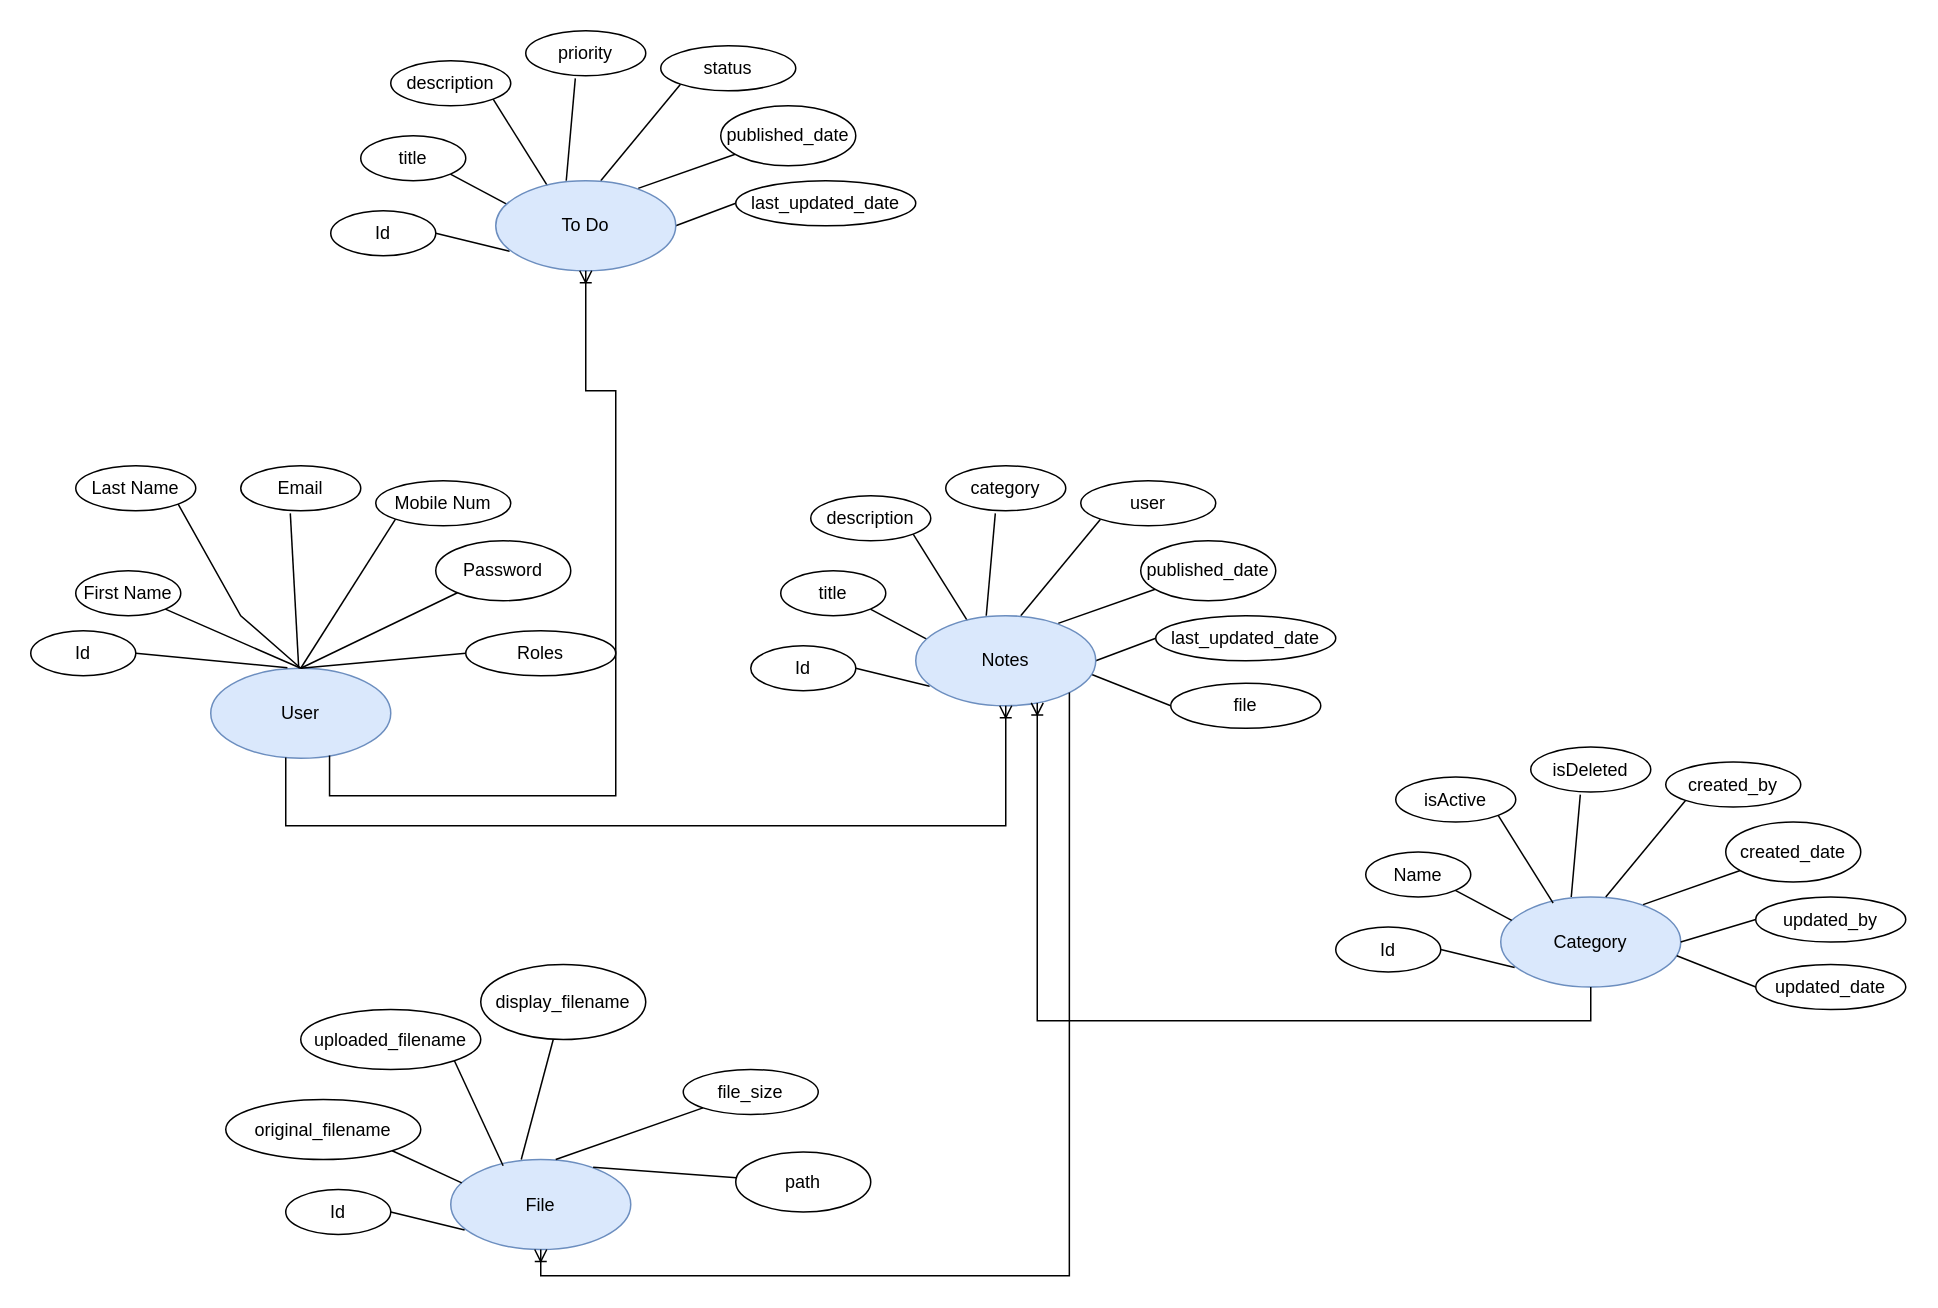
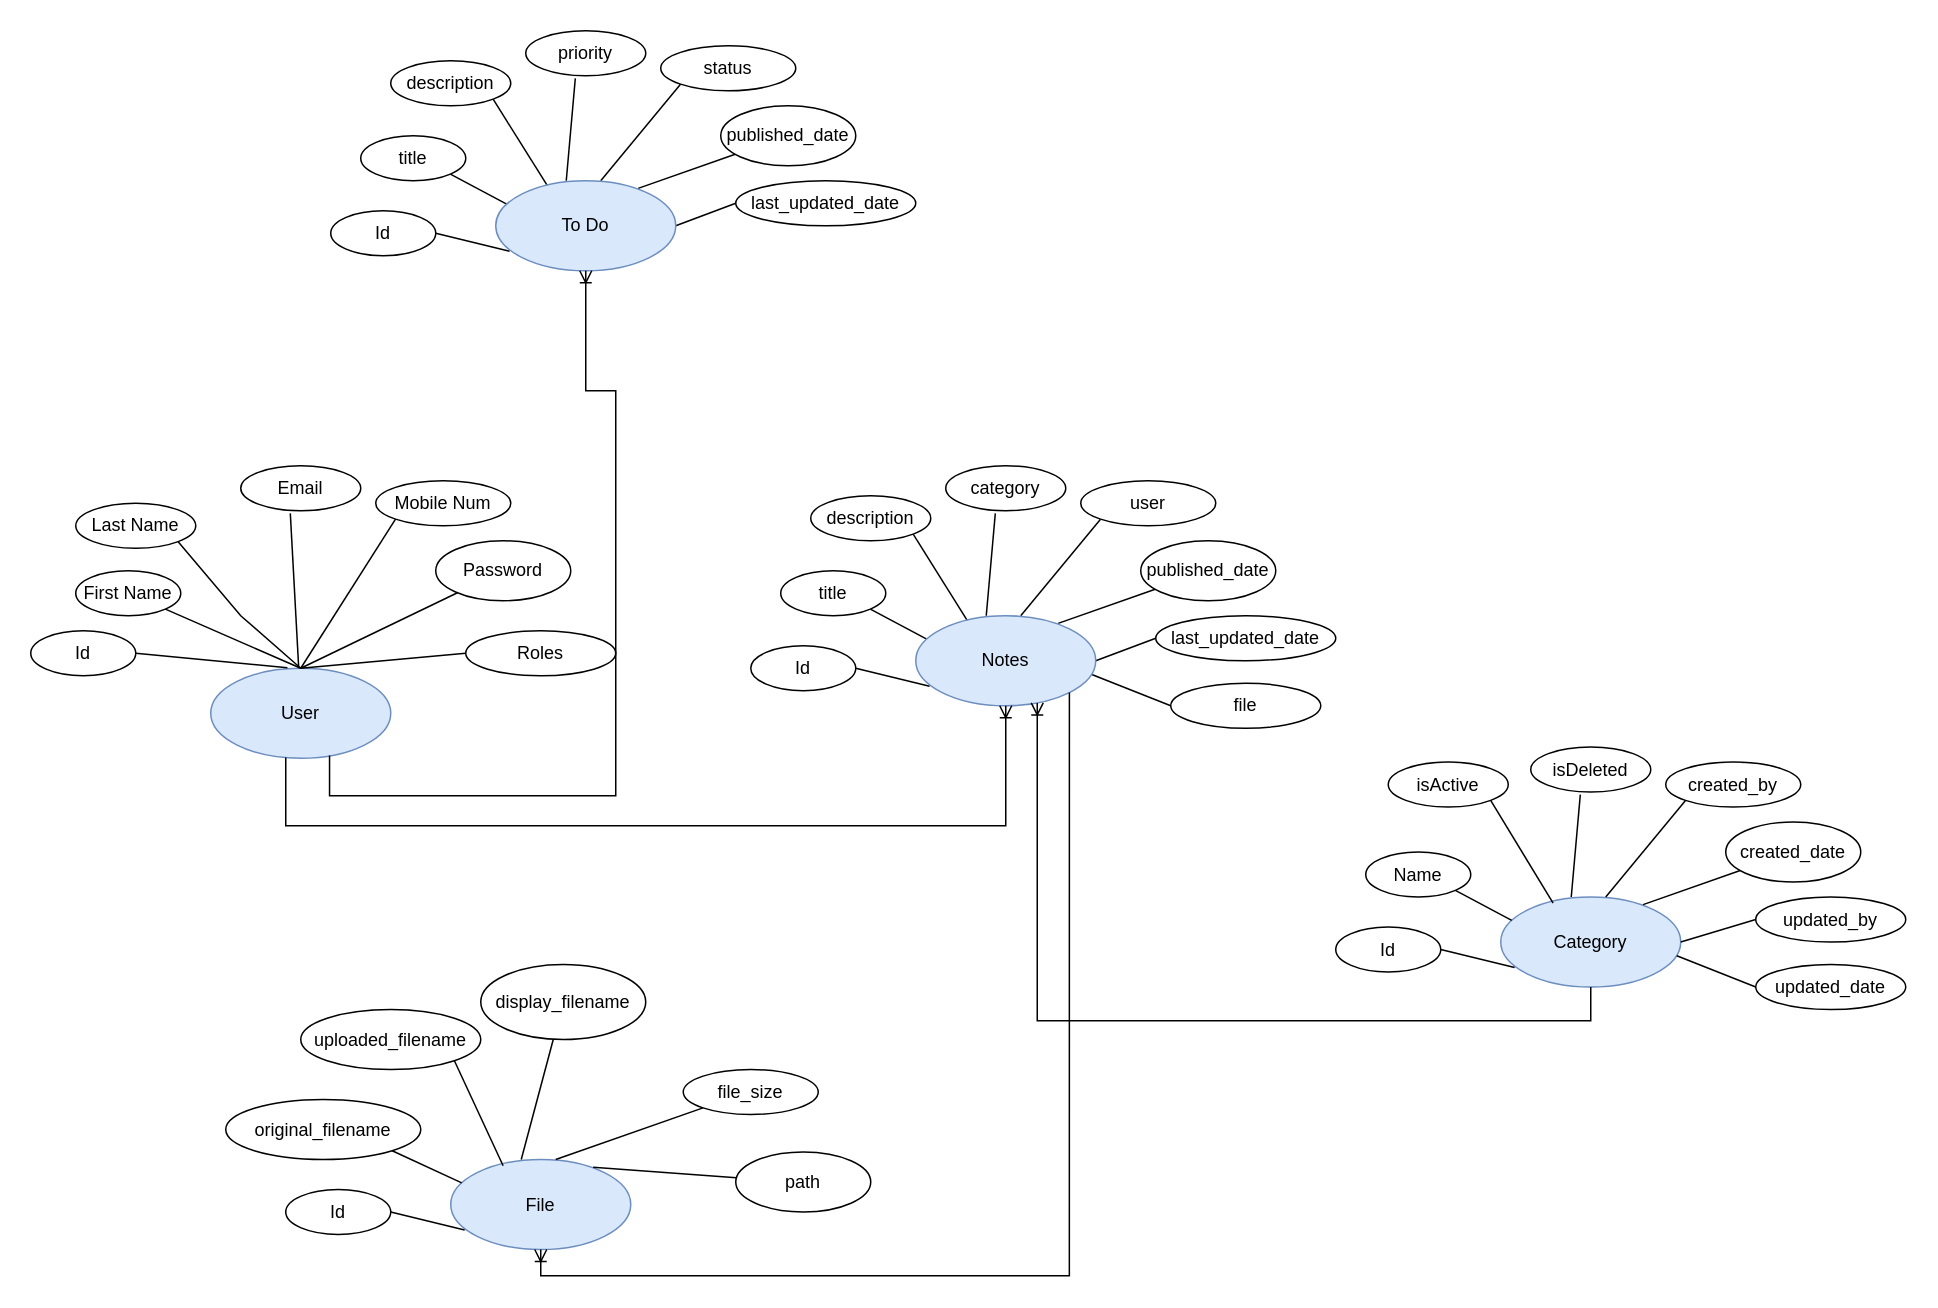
node "Last Name": moved (136, 488) -> (136, 526)
node "isActive": moved (1456, 800) -> (1448, 785)
